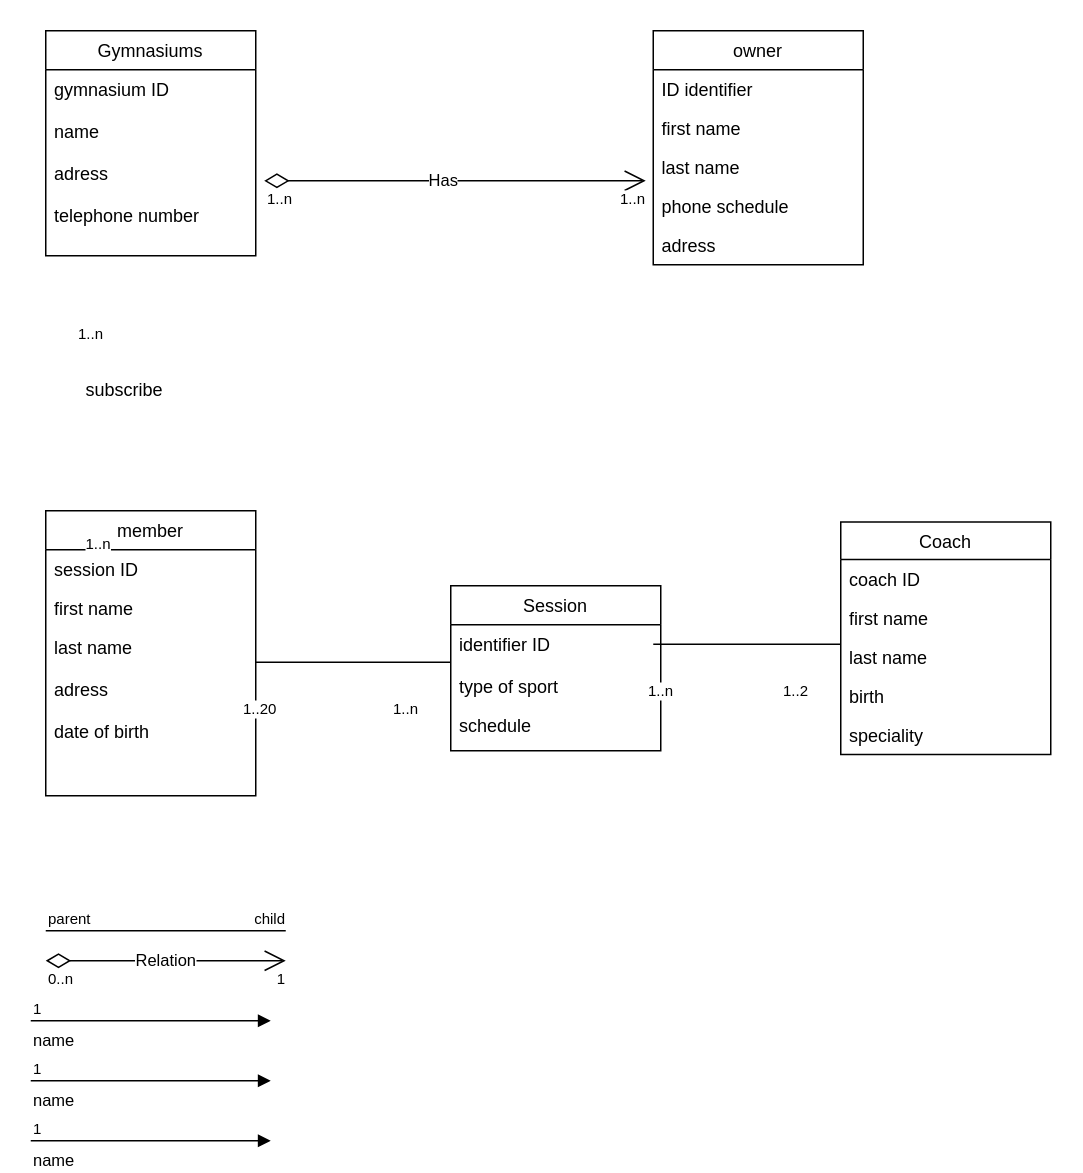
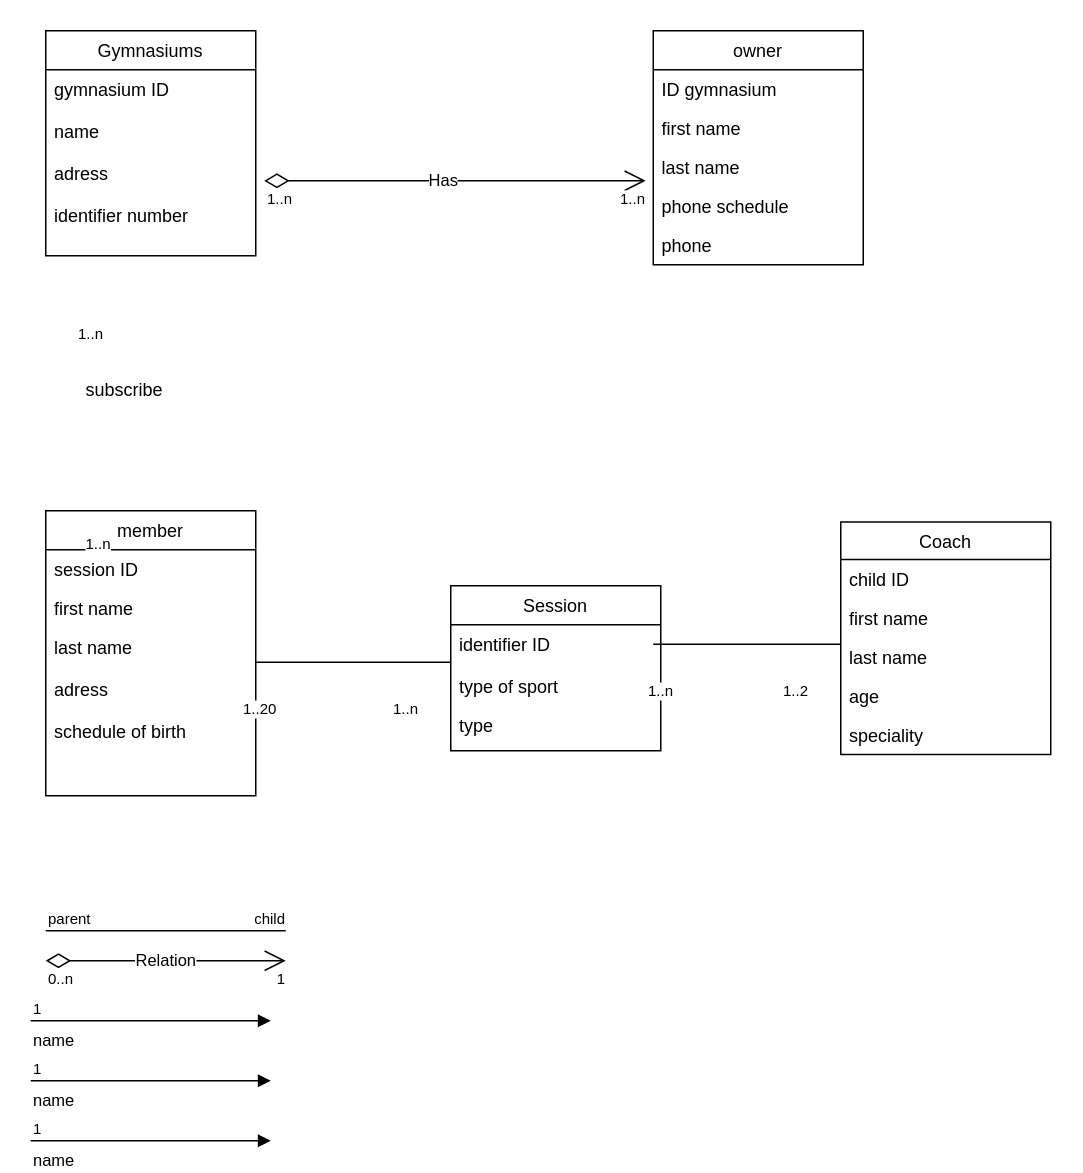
node "gymnasium ID name adress telephone number": label "gymnasium ID name adress telephone number" -> "gymnasium ID name adress identifier number"
node "ID identifier": label "ID identifier" -> "ID gymnasium"
node "adress": label "adress" -> "phone"
node "coach ID": label "coach ID" -> "child ID"
node "last name adress date of birth": label "last name adress date of birth" -> "last name adress schedule of birth"
node "birth": label "birth" -> "age"
node "schedule": label "schedule" -> "type"
